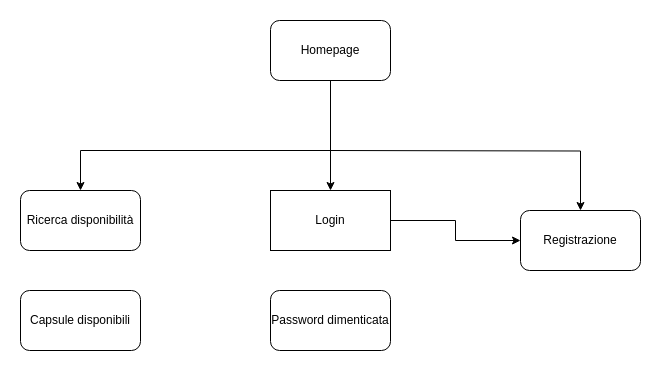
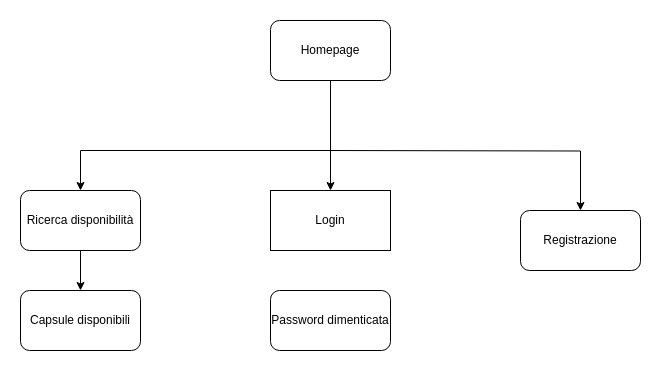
edge "Login" -> "Registrazione": removed
edge "Ricerca disponibilità" -> "Capsule disponibili": added
